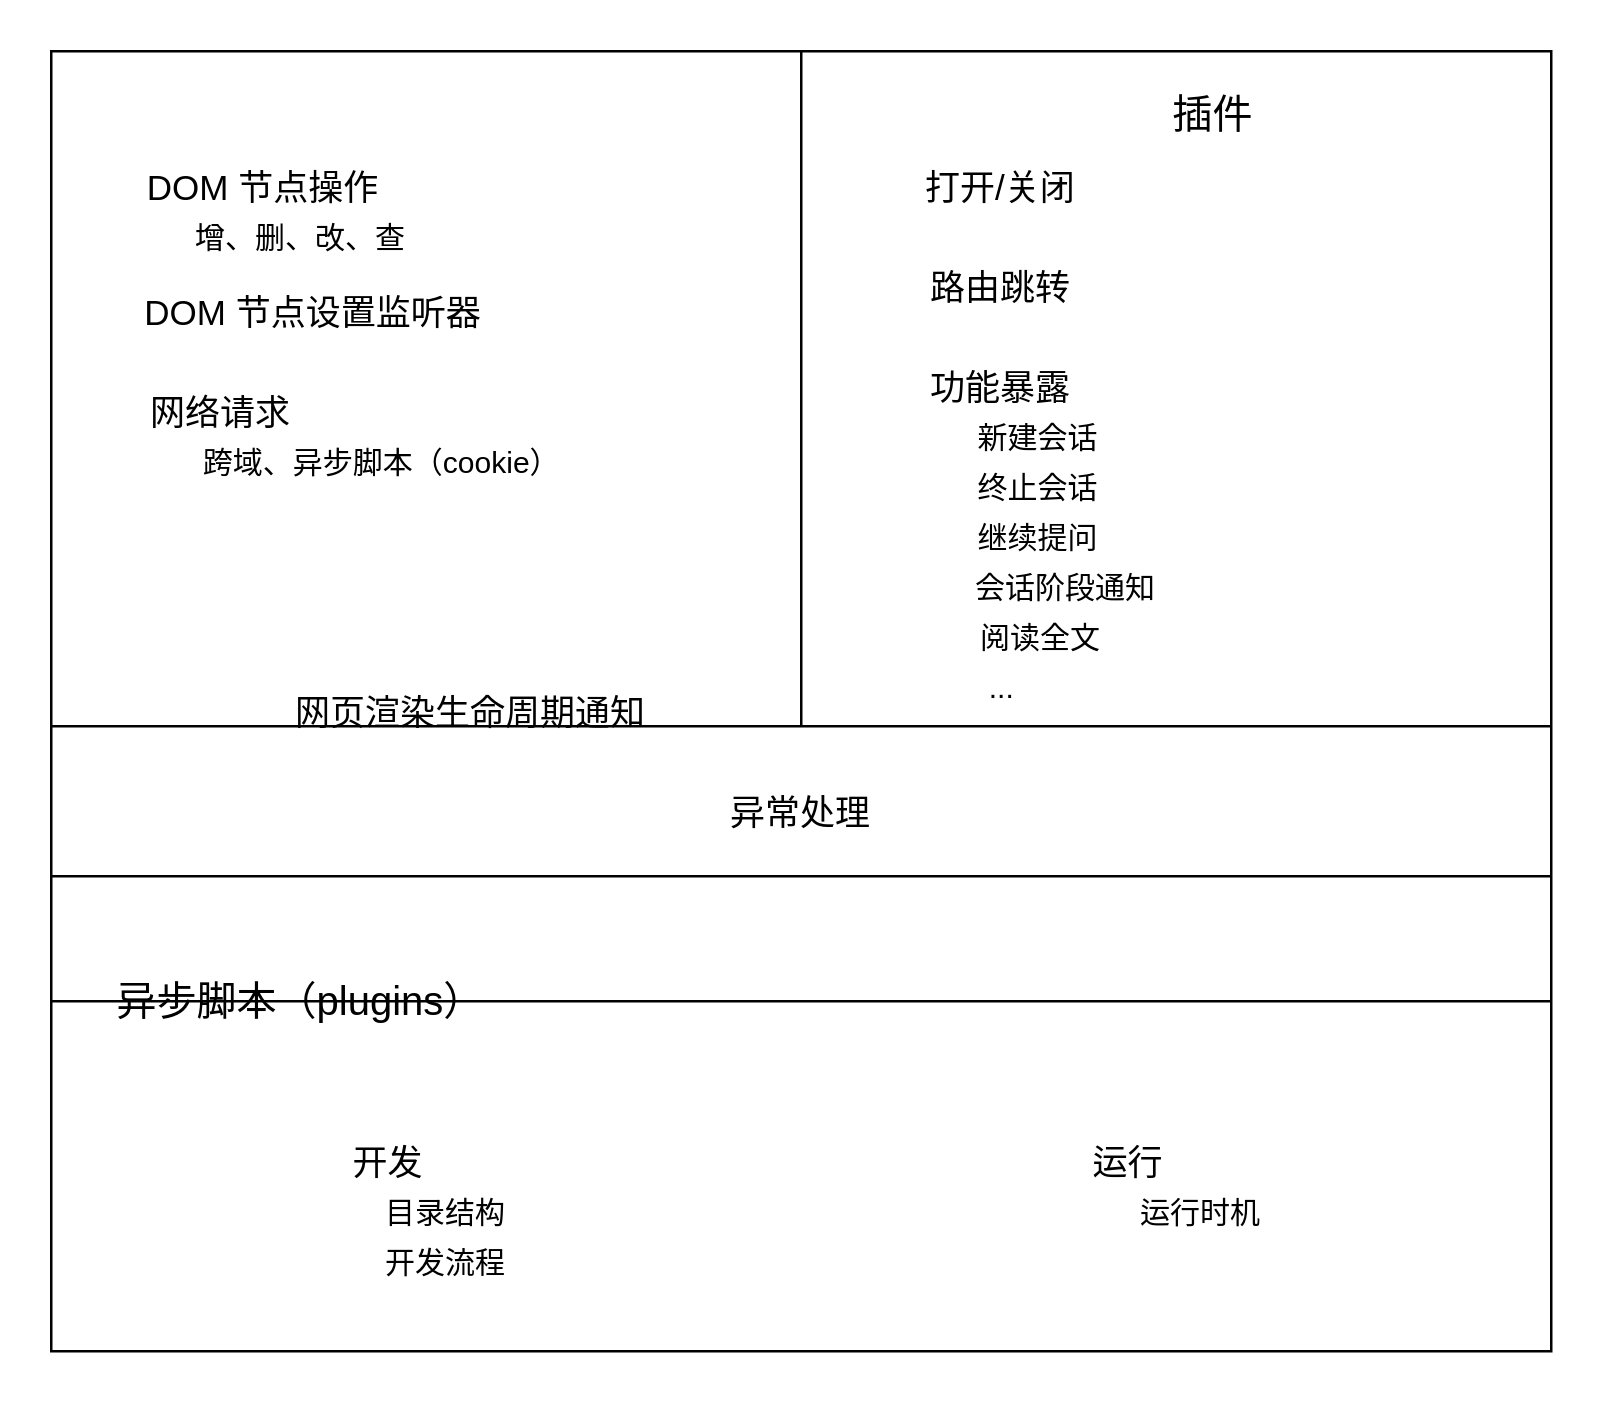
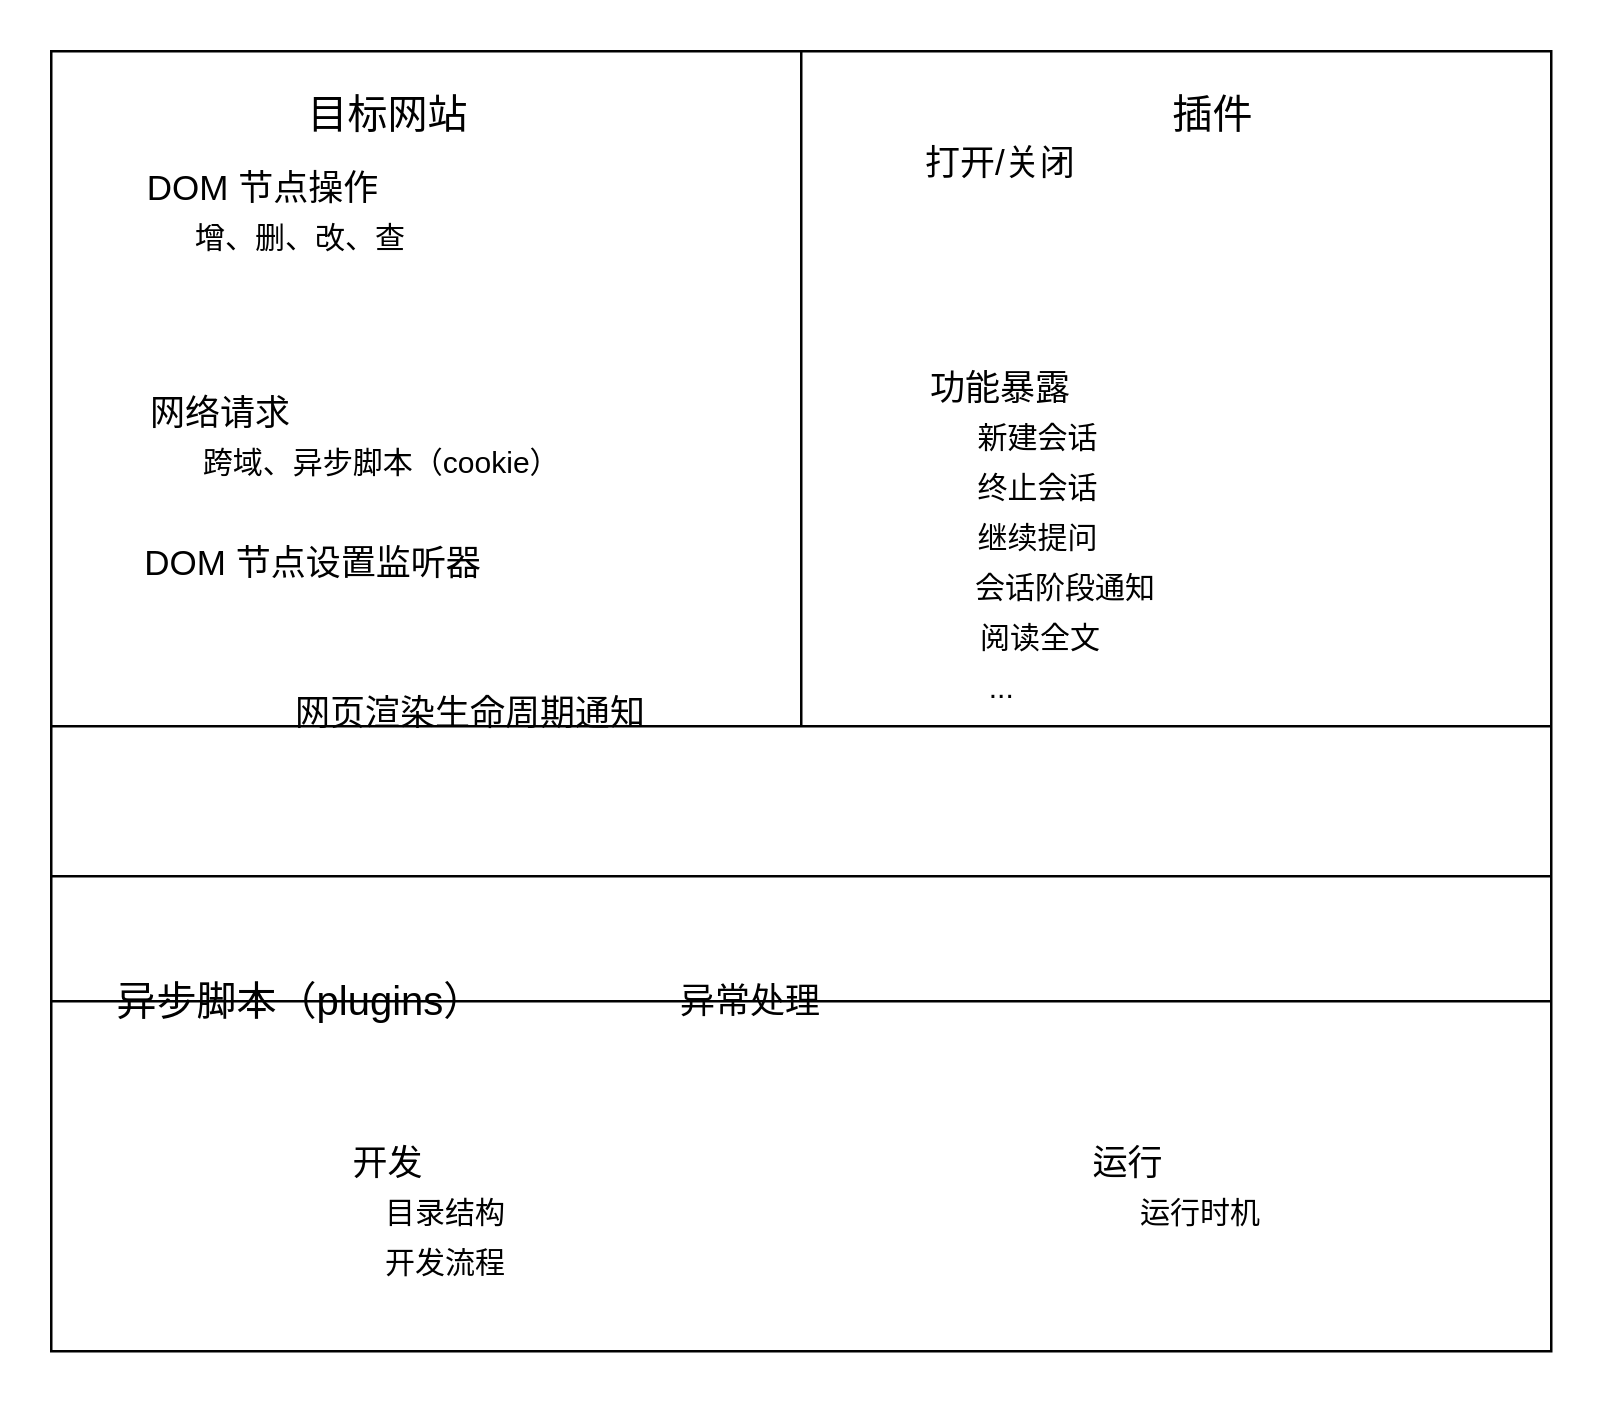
node "目标网站": added
node "打开/关闭": moved (1001, 189) -> (1001, 164)
node "路由跳转": removed
node "DOM 节点设置监听器": moved (314, 314) -> (314, 564)
node "异常处理": moved (801, 814) -> (751, 1001)
